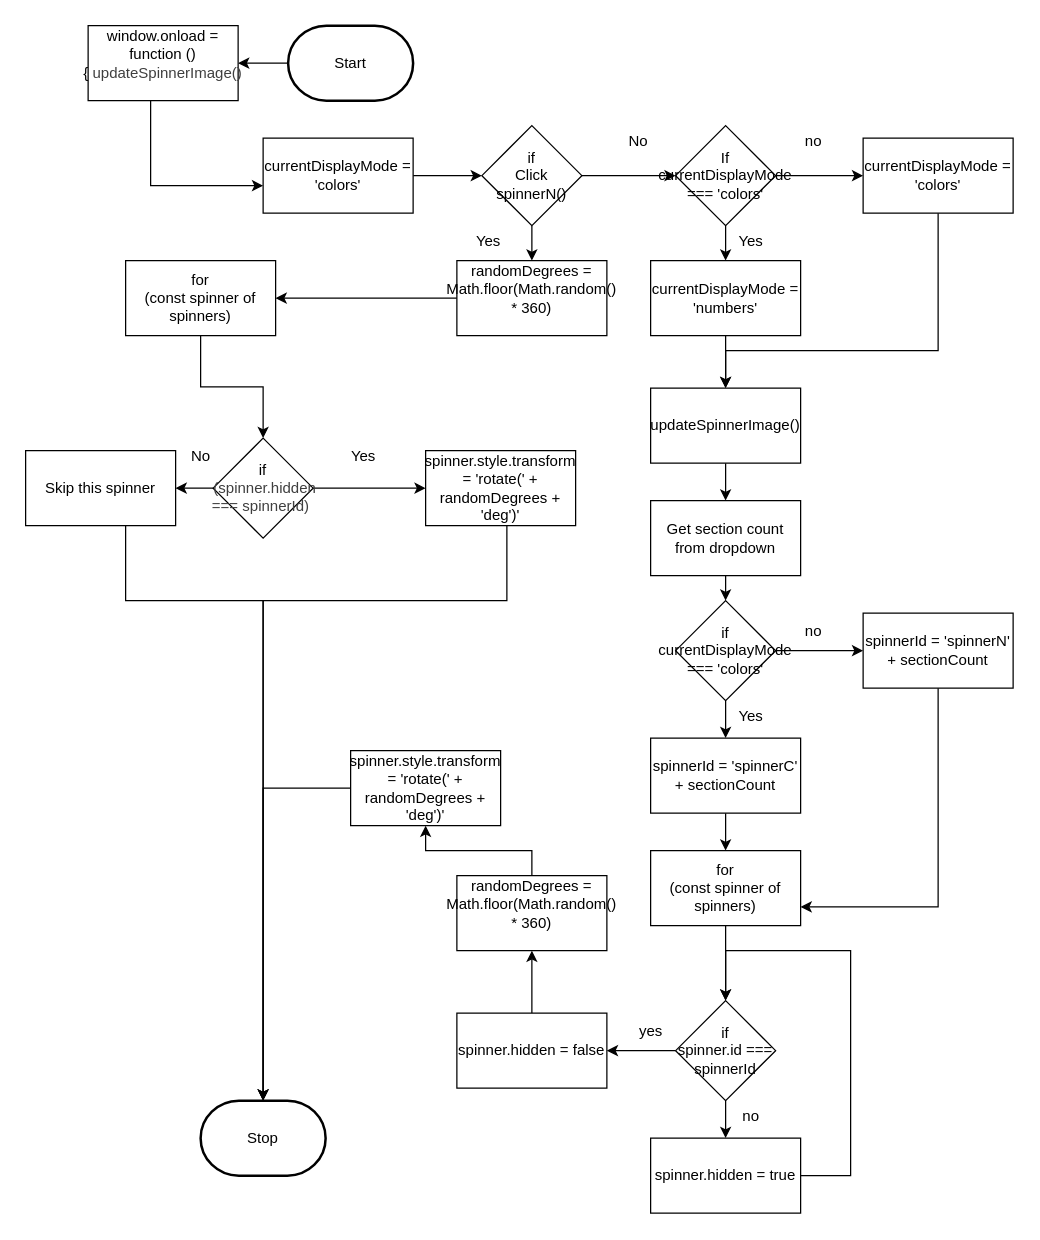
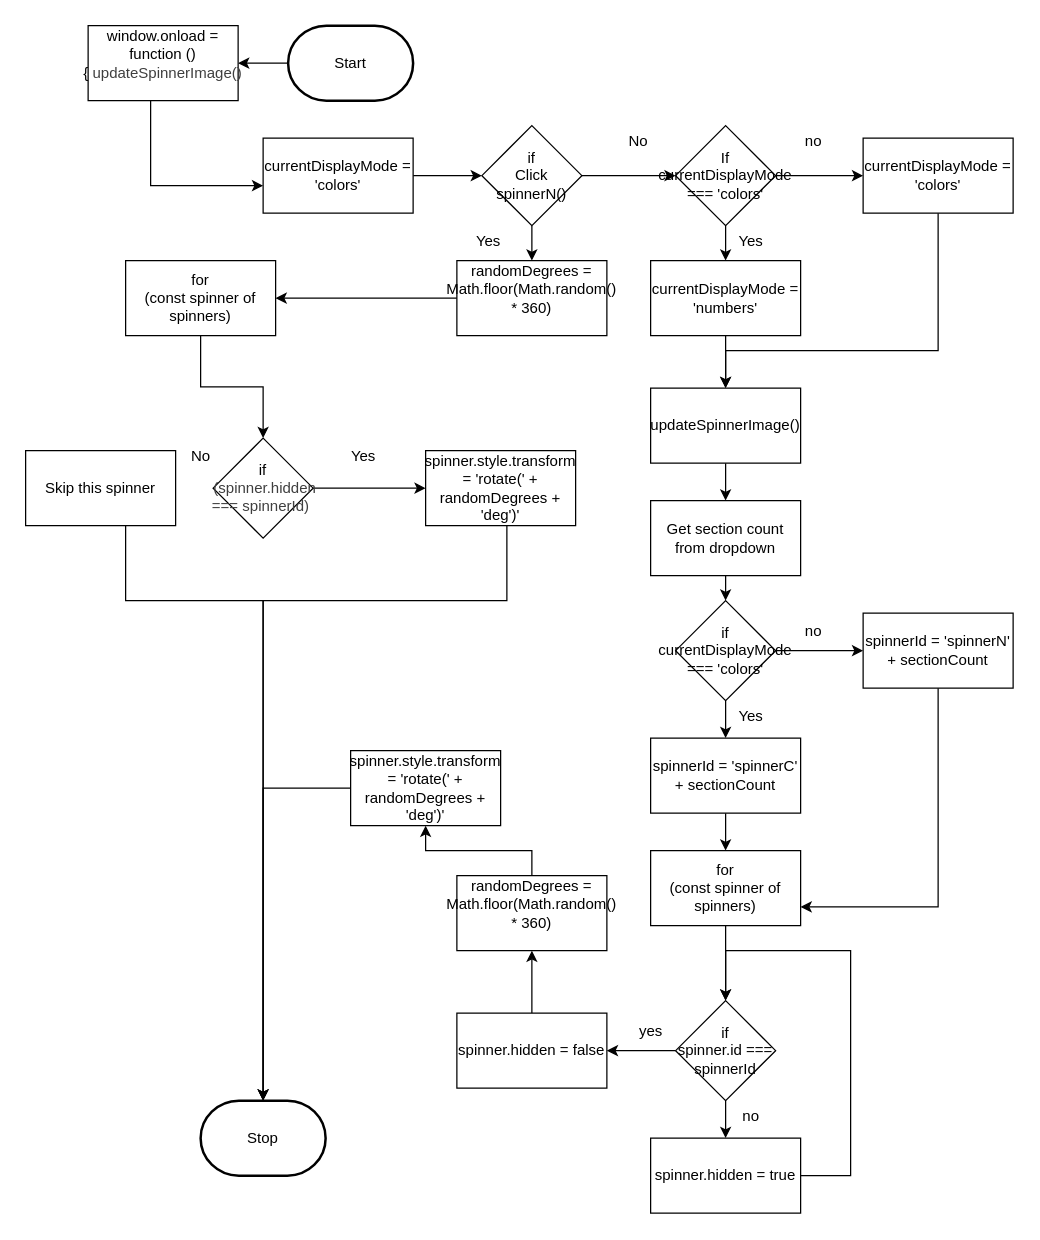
edge "if (spinner.hidden === spinnerId)" -> "Skip this spinner": removed
